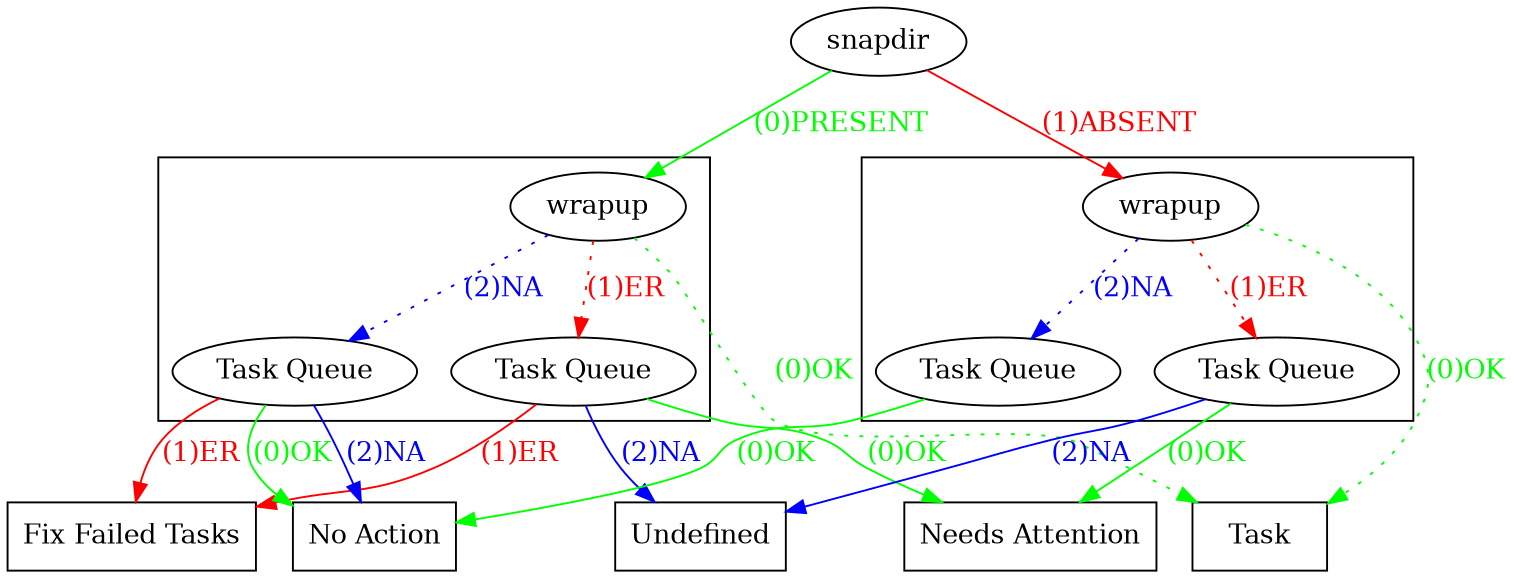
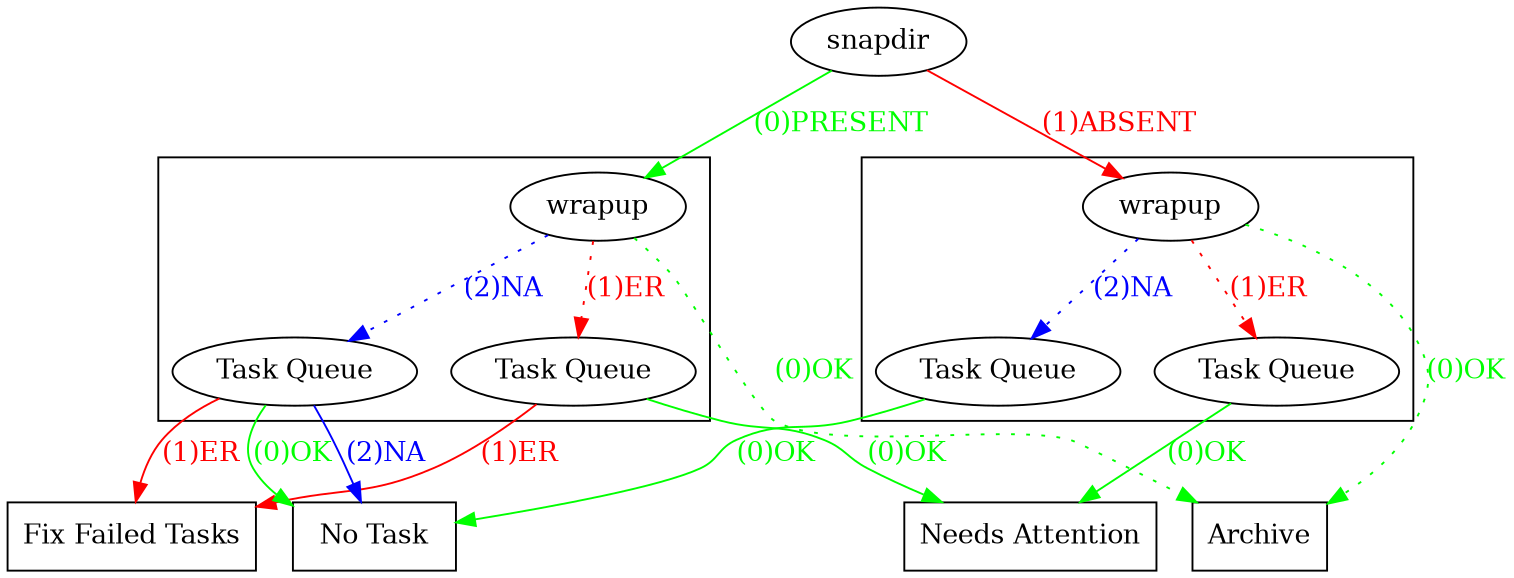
node "No Action": label "No Action" -> "No Task"
node "Undefined": removed
node "Task": label "Task" -> "Archive"
